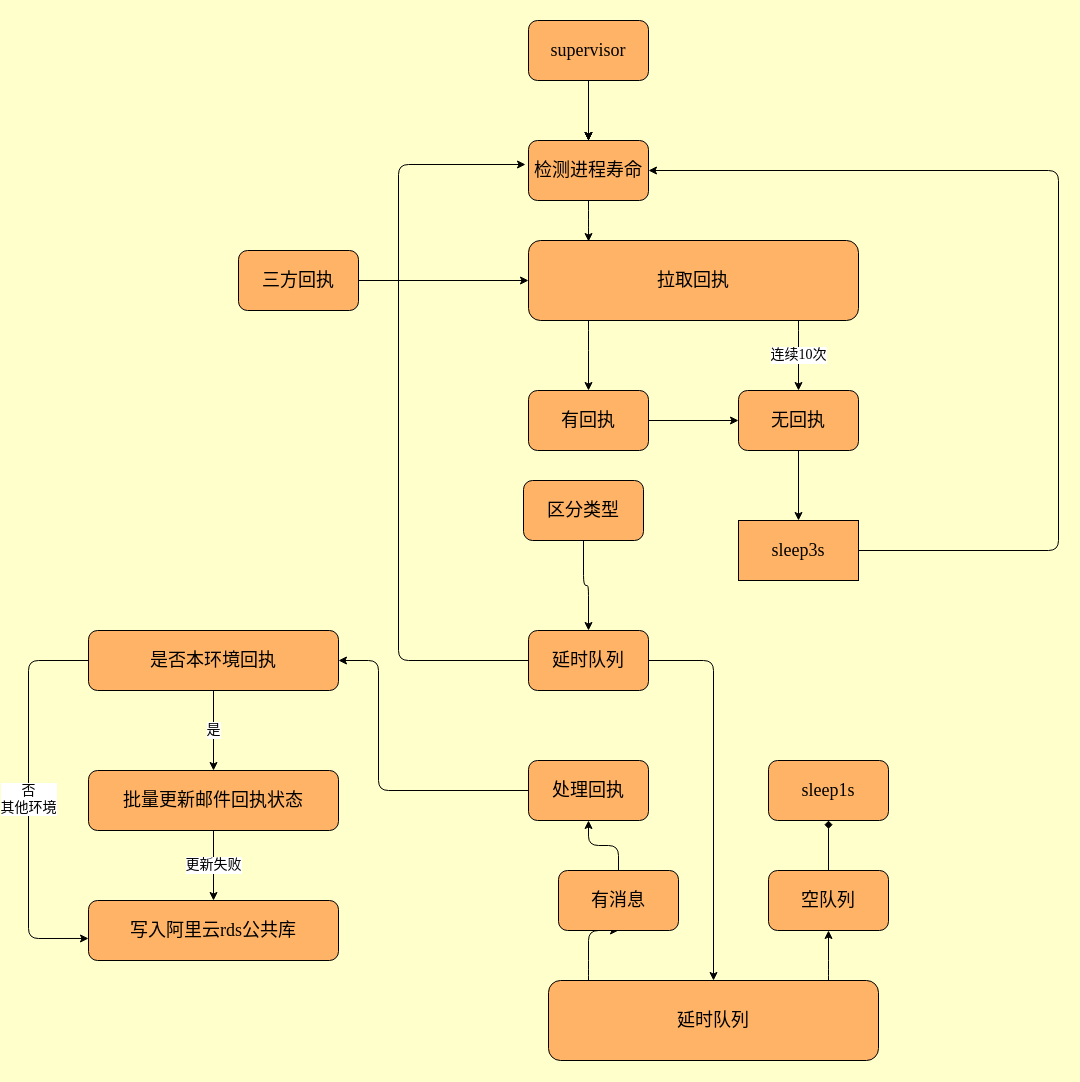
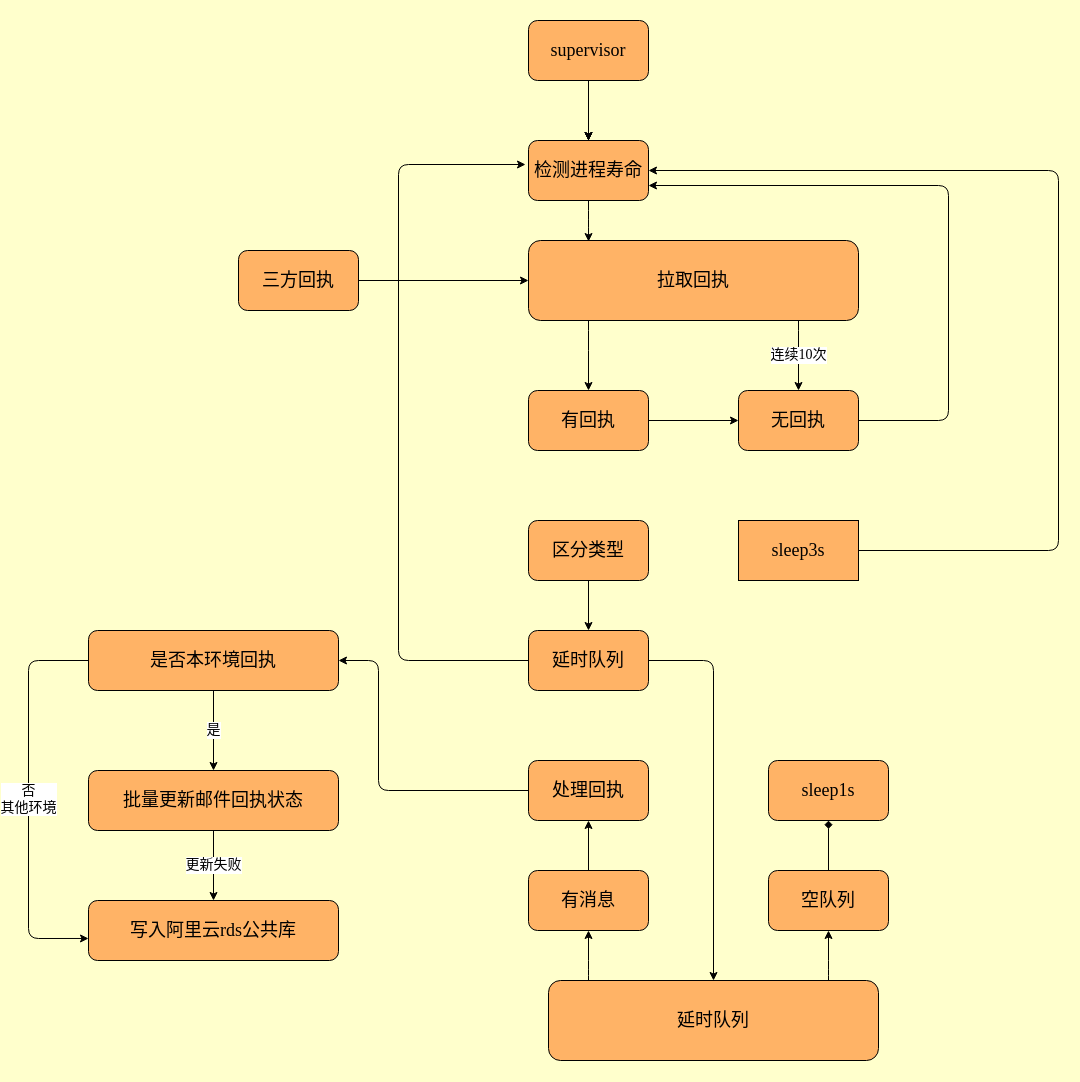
edge "无回执" -> "检测进程寿命": added
edge "无回执" -> "sleep3s": removed
node "区分类型": moved (584, 511) -> (589, 551)
node "有消息": moved (619, 901) -> (589, 901)
